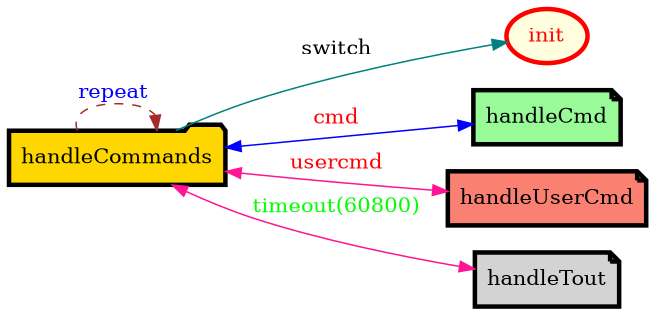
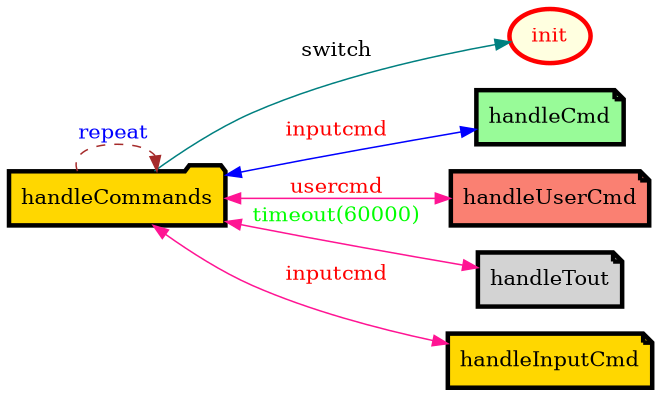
edge "handleCmd" -- "handleCommands": label "cmd" -> "inputcmd"
edge "handleCommands" -- "handleTout": label "timeout(60800)" -> "timeout(60000)"
node "handleInputCmd": added
